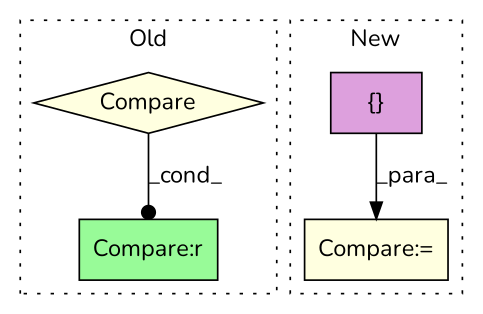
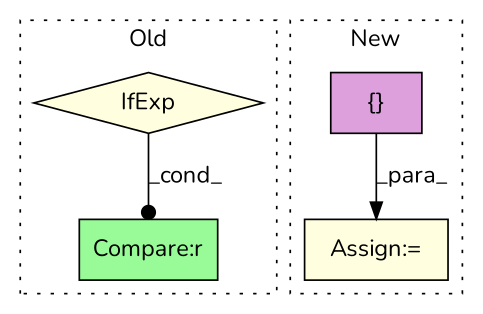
node "Compare": label "Compare" -> "IfExp"
node "Compare:=": label "Compare:=" -> "Assign:="
